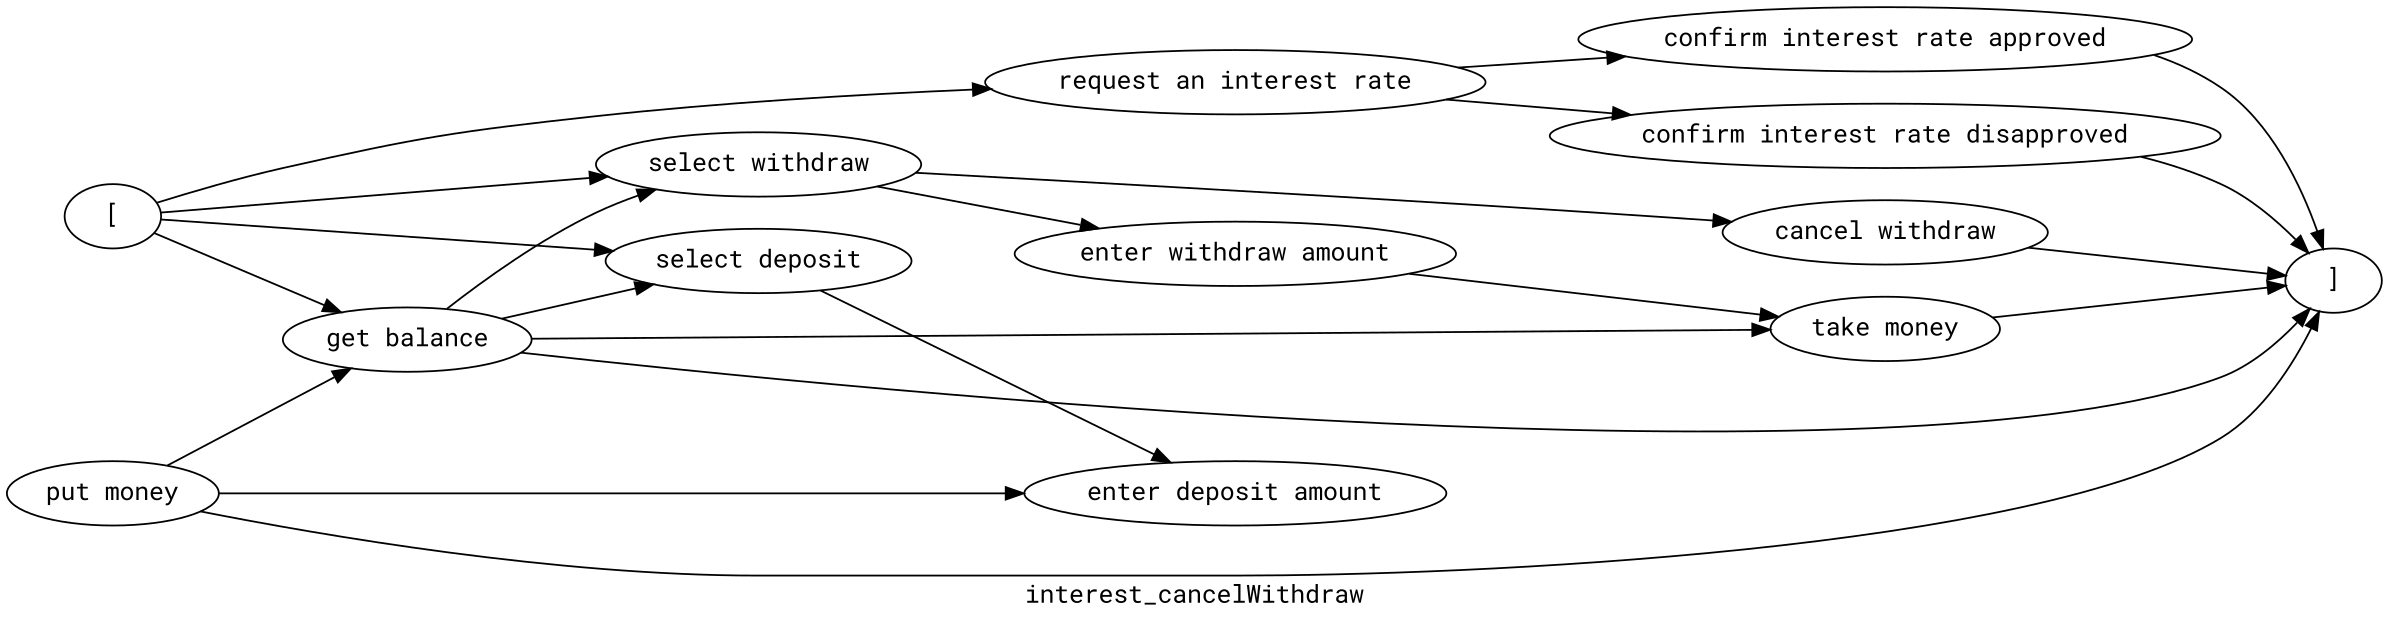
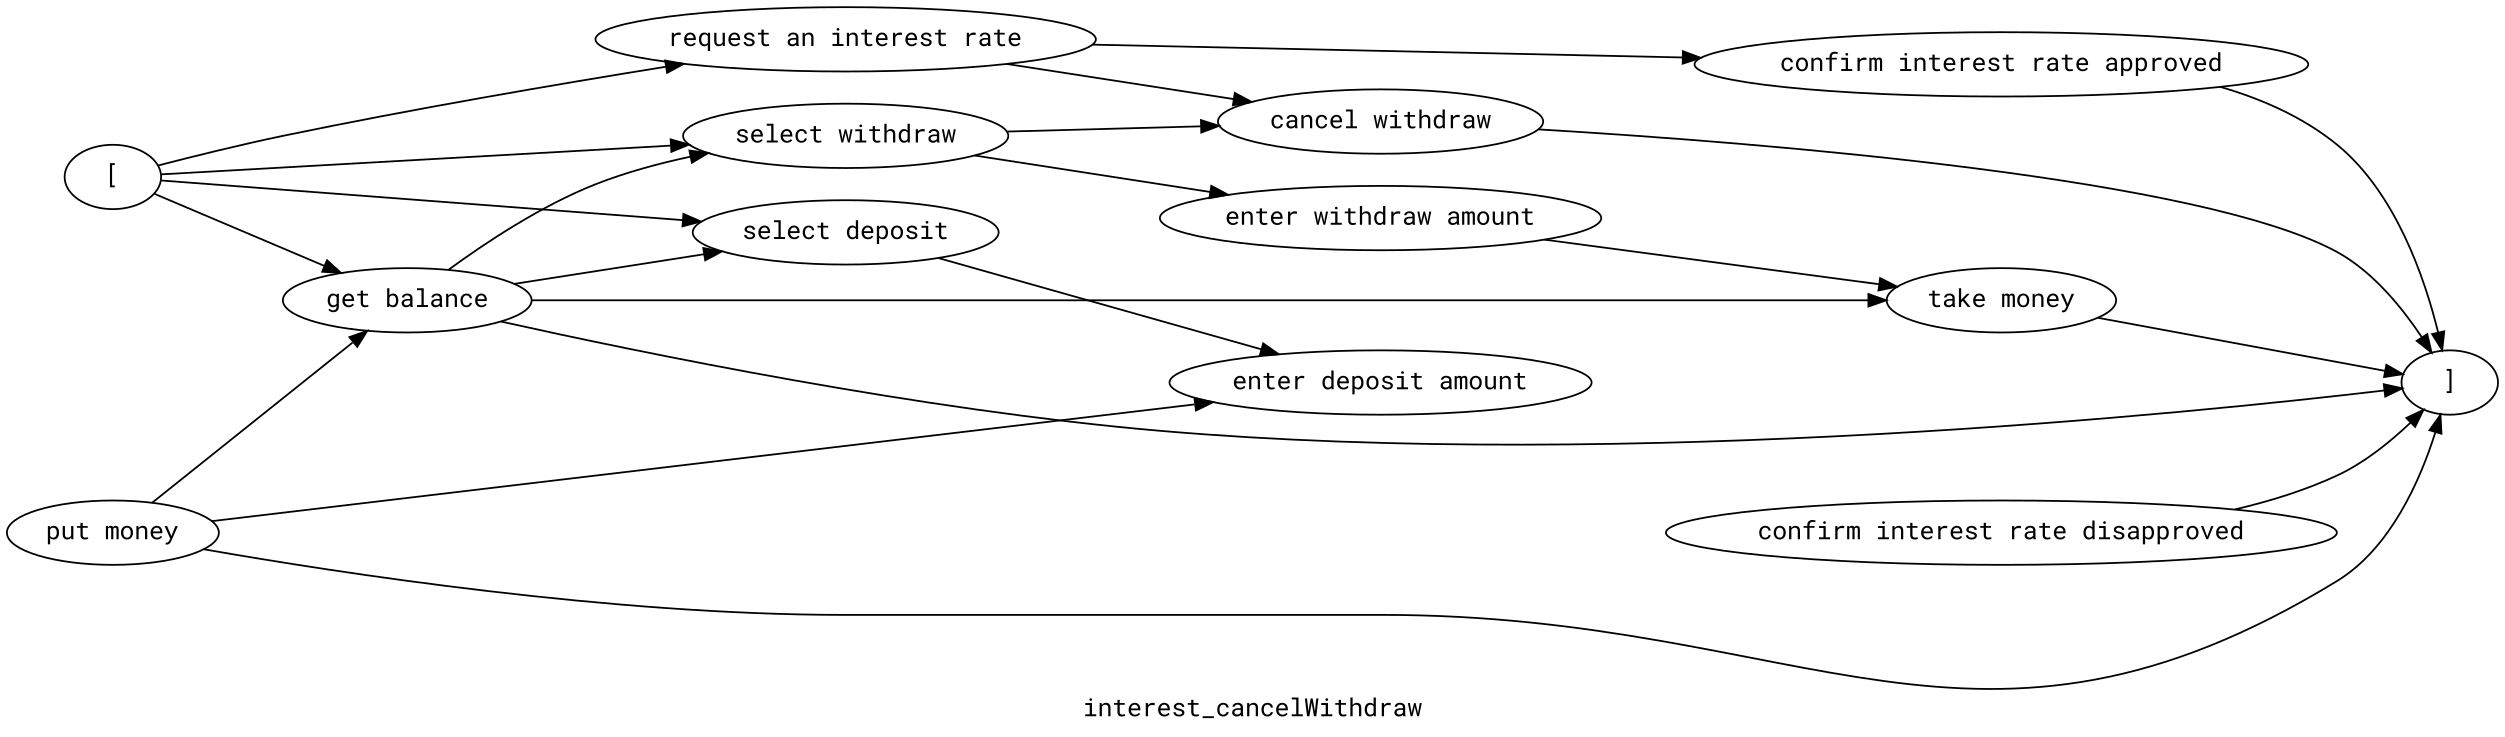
edge "request an interest rate" -> "confirm interest rate disapproved": now "request an interest rate" -> "cancel withdraw"
